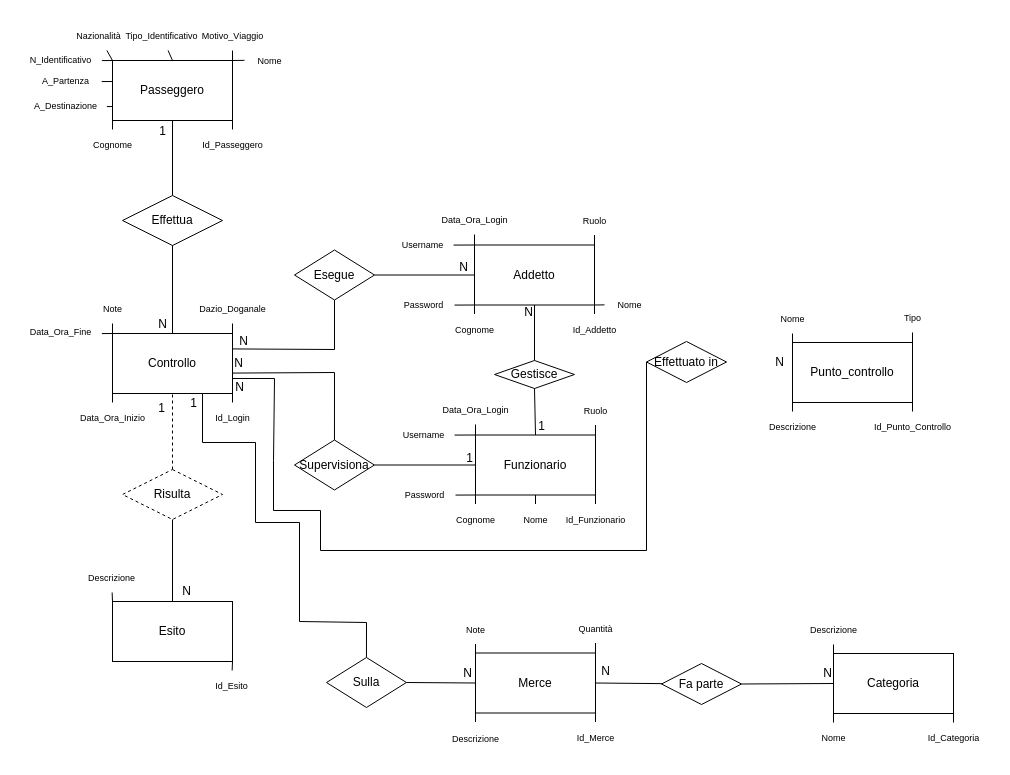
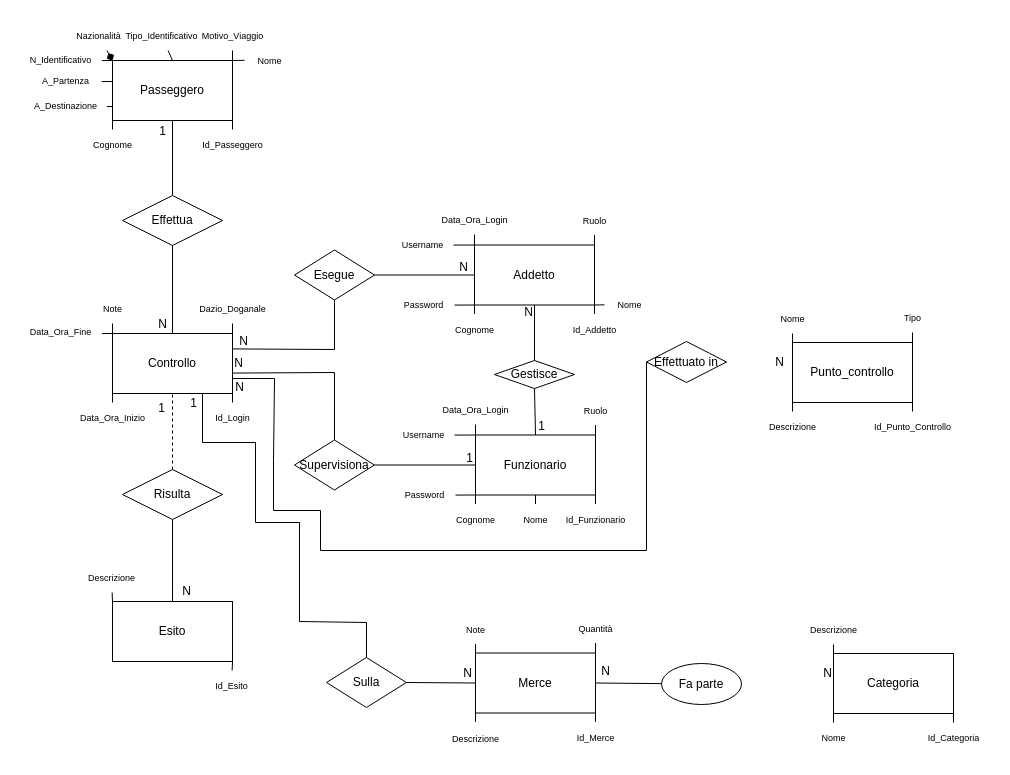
edge "Nazionalità" -- "Passeggero": arrowhead none -> diamond
node "Risulta": style dashed -> solid
node "Fa parte": shape diamond -> ellipse
edge "Categoria" -- "Fa parte": removed
